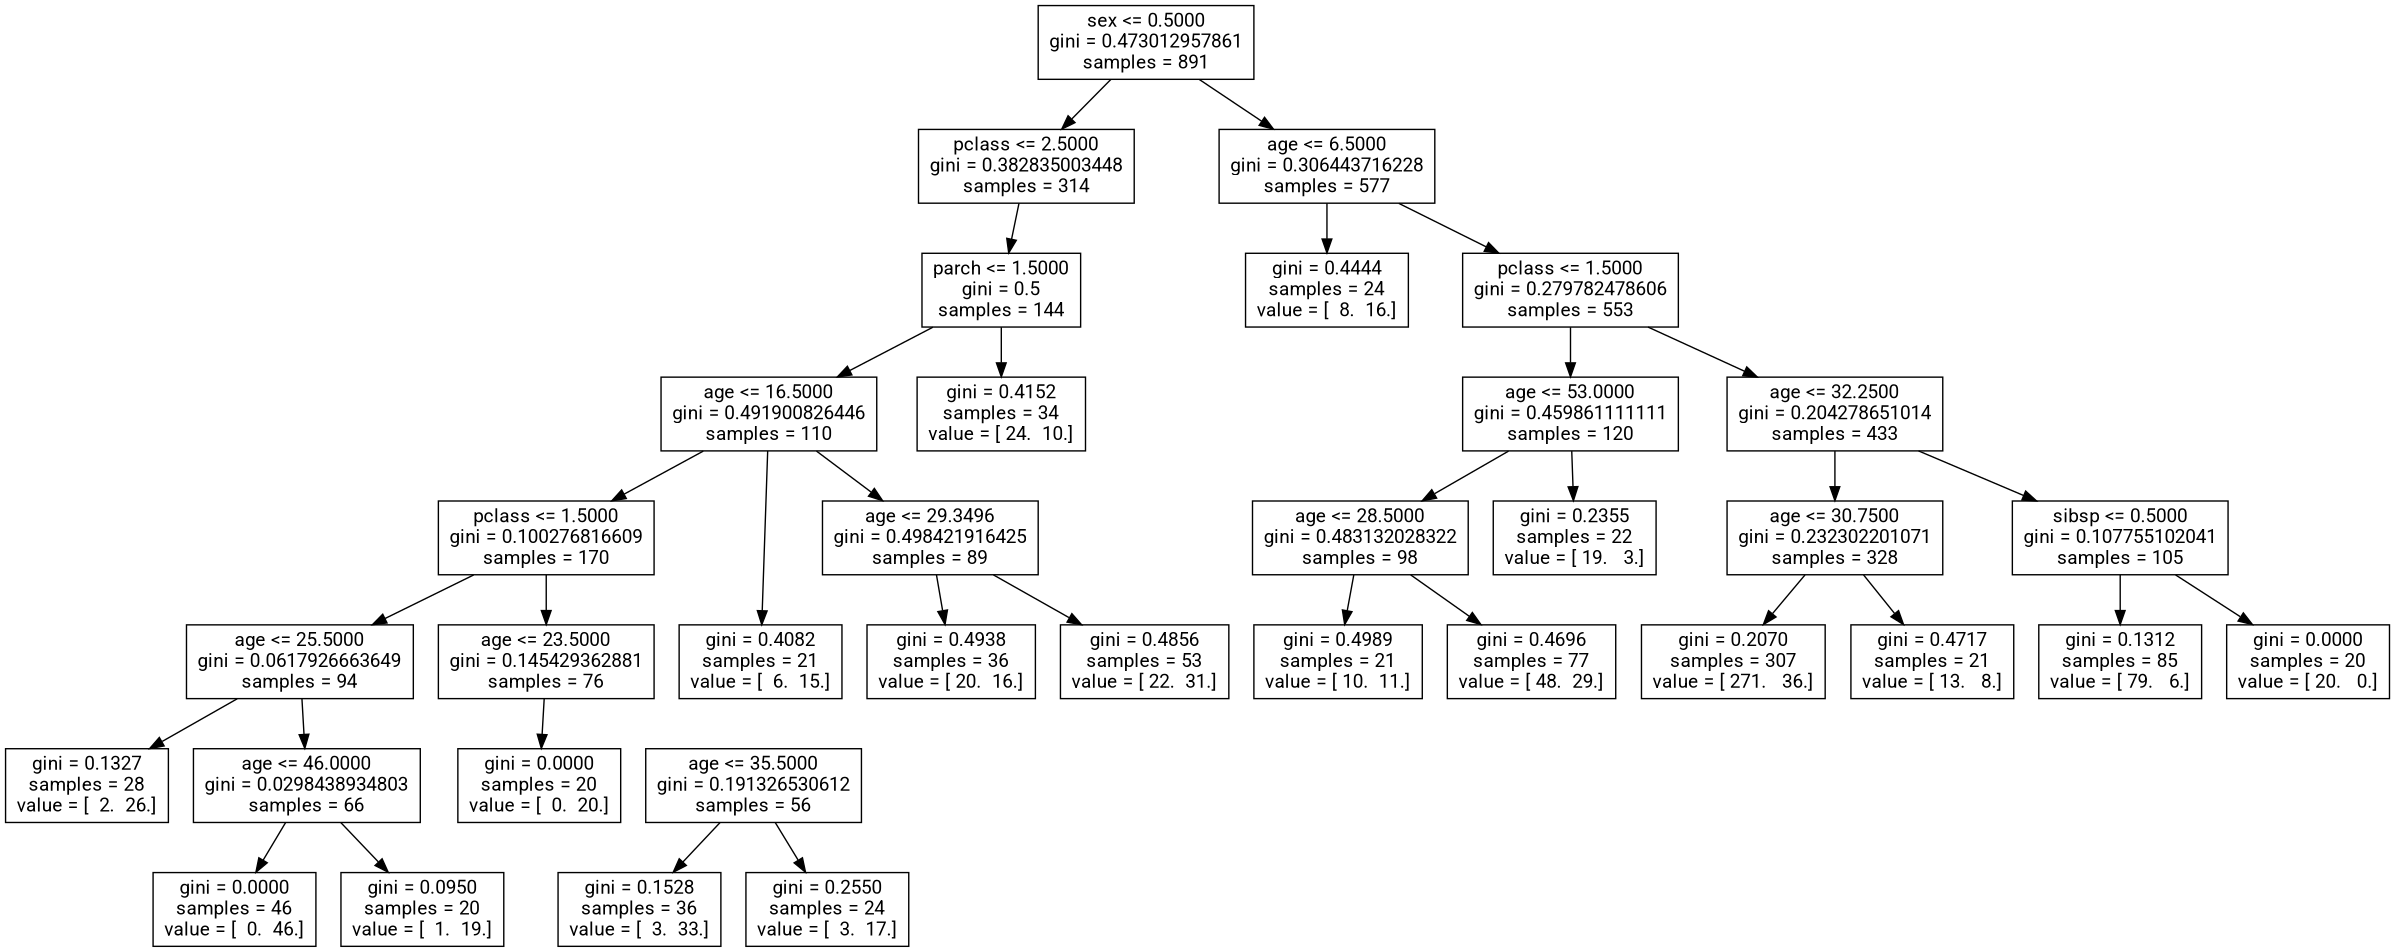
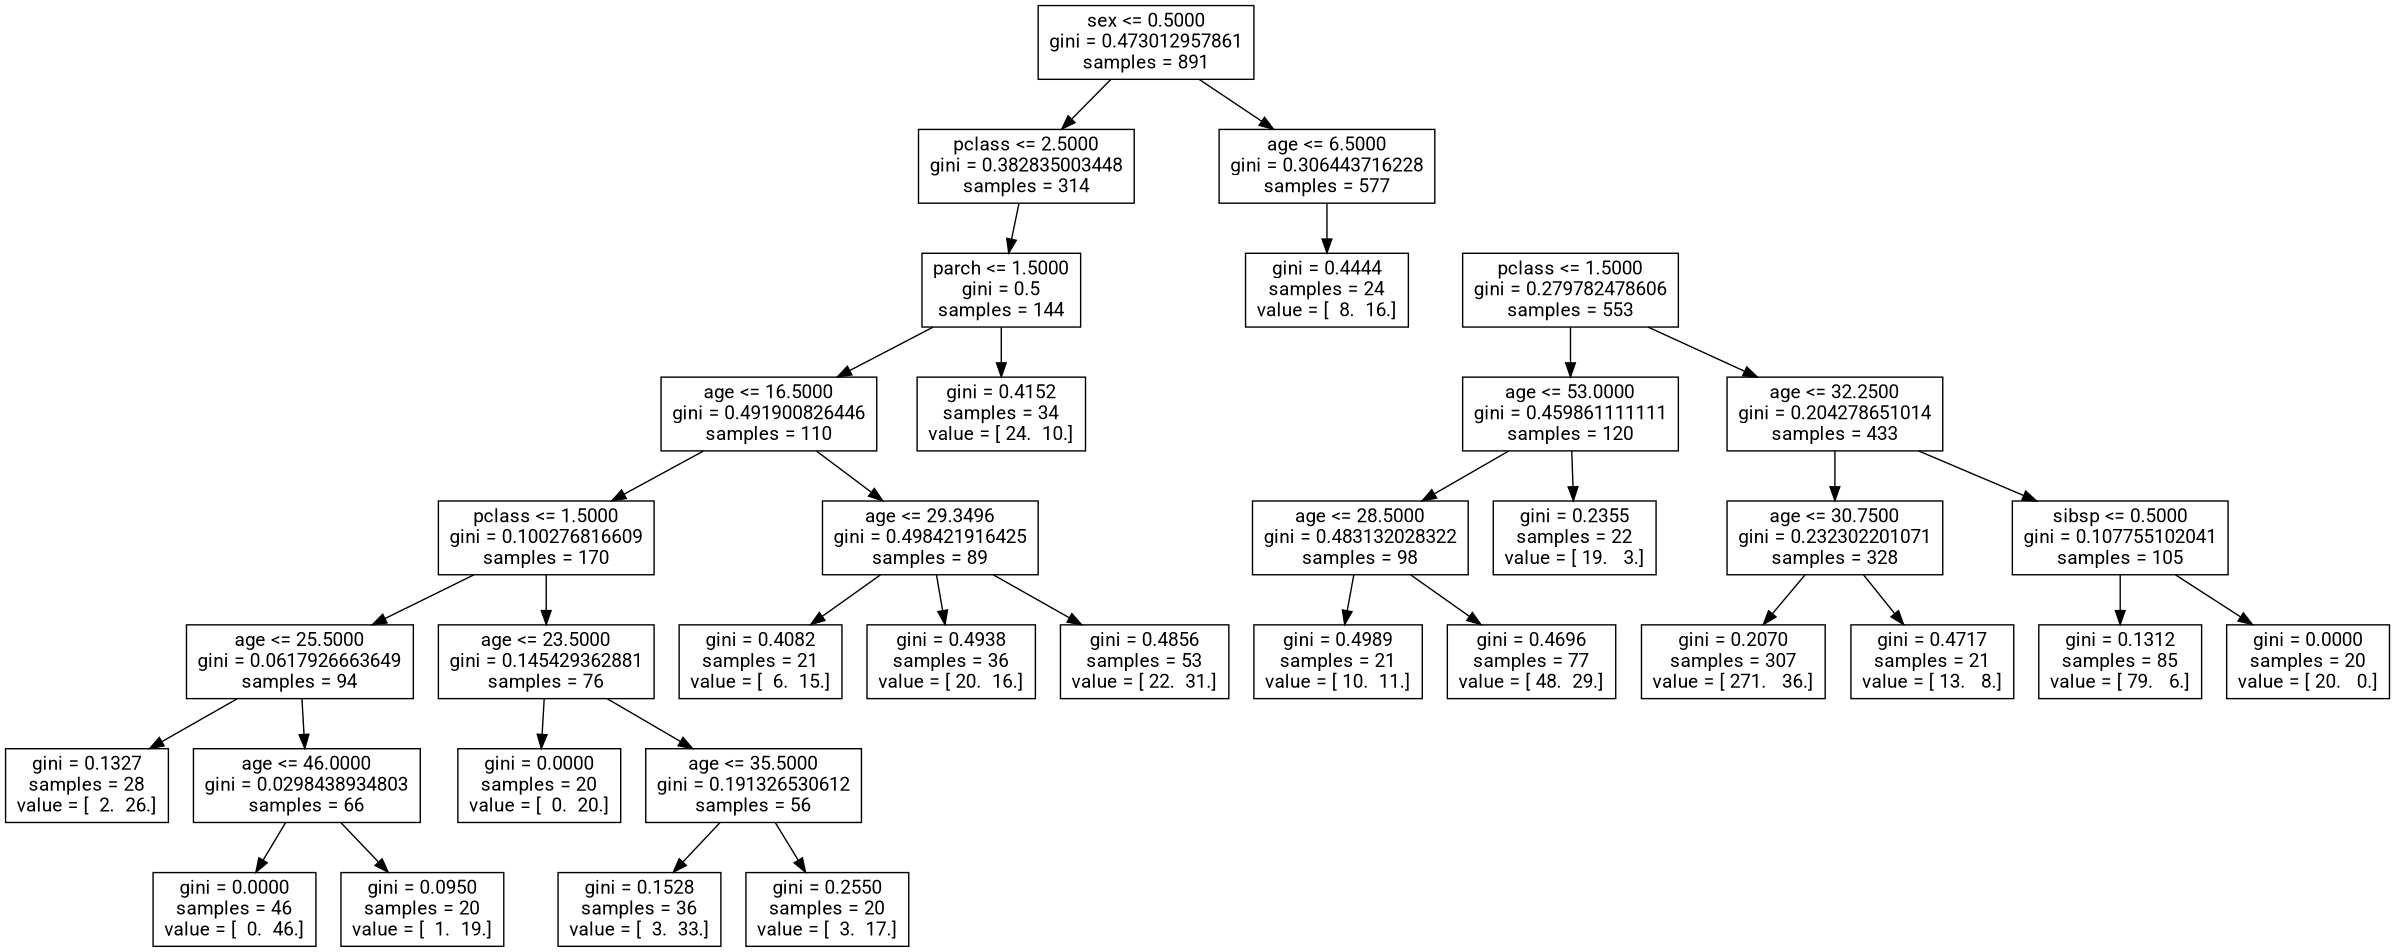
edge "age <= 6.5000 gini = 0.306443716228 samples = 577" -> "pclass <= 1.5000 gini = 0.279782478606 samples = 553": removed
edge "age <= 16.5000 gini = 0.491900826446 samples = 110" -> "gini = 0.4082 samples = 21 value = [  6.  15.]": now "age <= 29.3496 gini = 0.498421916425 samples = 89" -> "gini = 0.4082 samples = 21 value = [  6.  15.]"
edge "age <= 23.5000 gini = 0.145429362881 samples = 76" -> "age <= 35.5000 gini = 0.191326530612 samples = 56": added
node "gini = 0.2550 samples = 24 value = [  3.  17.]": label "gini = 0.2550 samples = 24 value = [  3.  17.]" -> "gini = 0.2550 samples = 20 value = [  3.  17.]"
